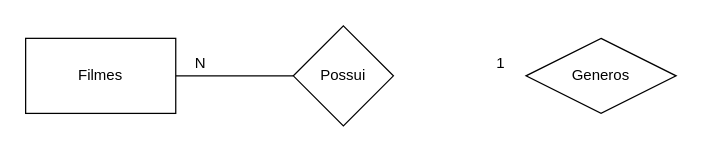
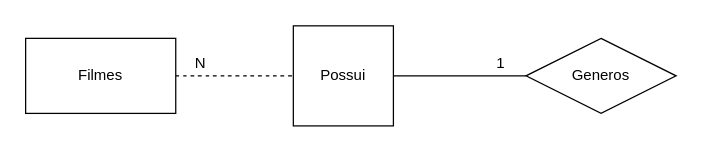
edge "Filmes" -- "Possui": style solid -> dashed
node "Possui": shape diamond -> rectangle
edge "Possui" -- "Generos": added
